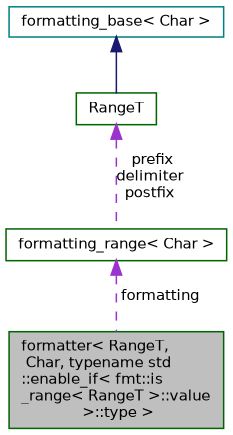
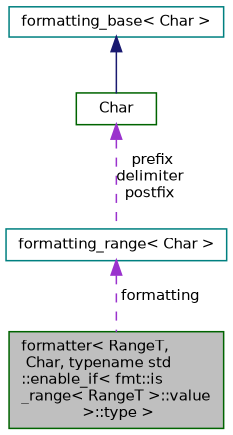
node "RangeT": label "RangeT" -> "Char"
node "formatting_range< Char >": color darkgreen -> teal
